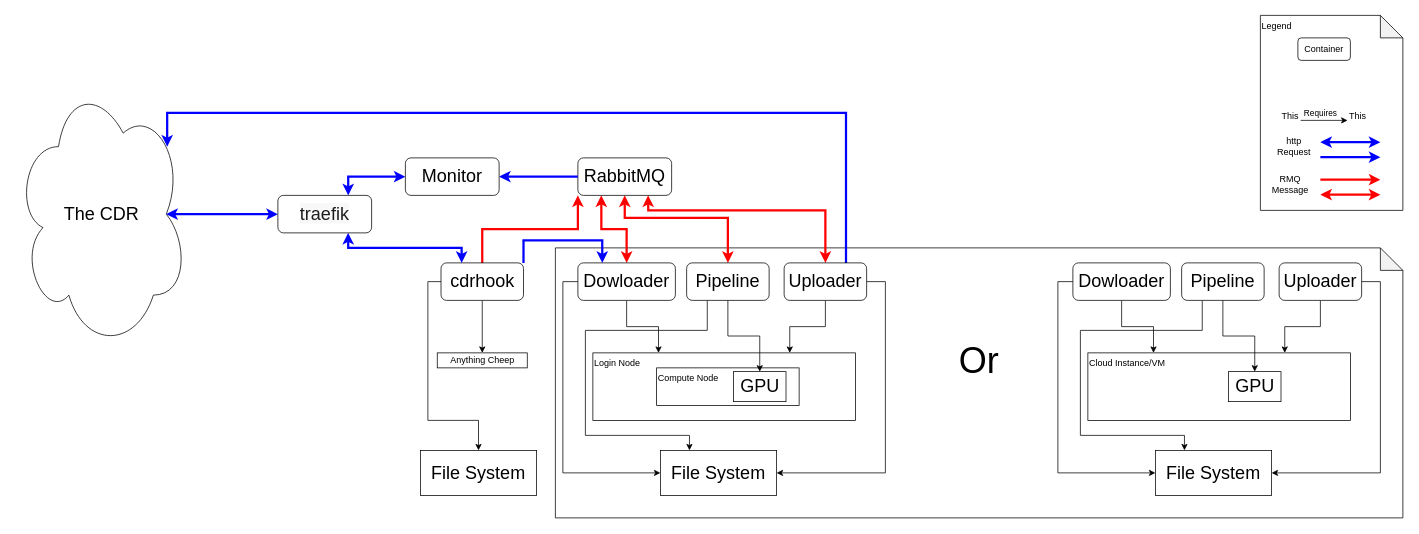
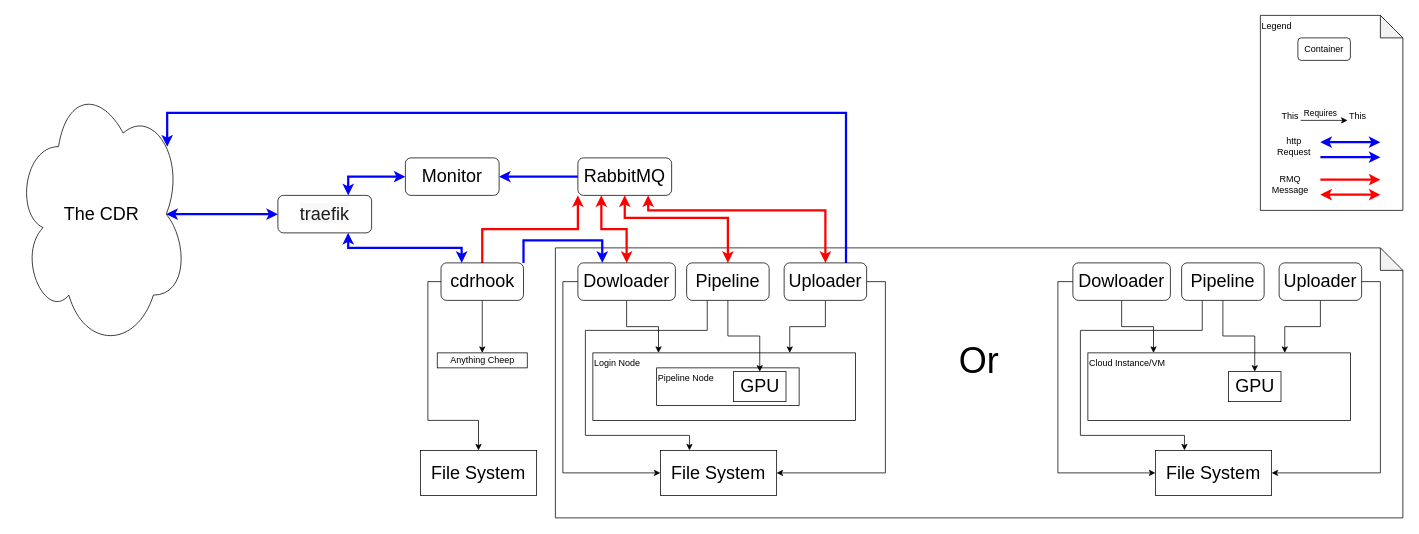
node "Compute Node": label "Compute Node" -> "Pipeline Node"
